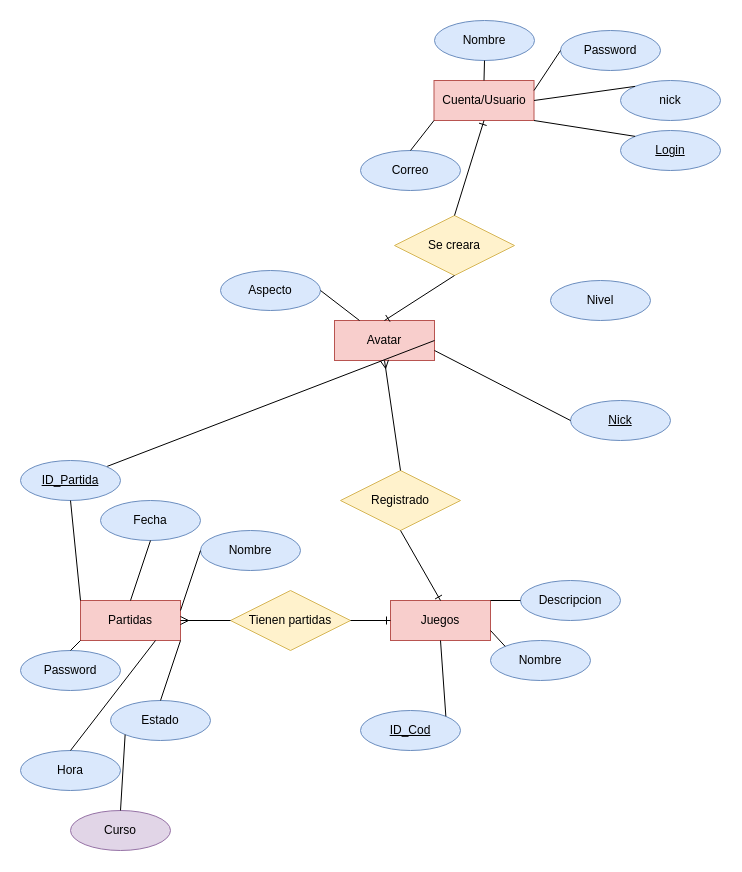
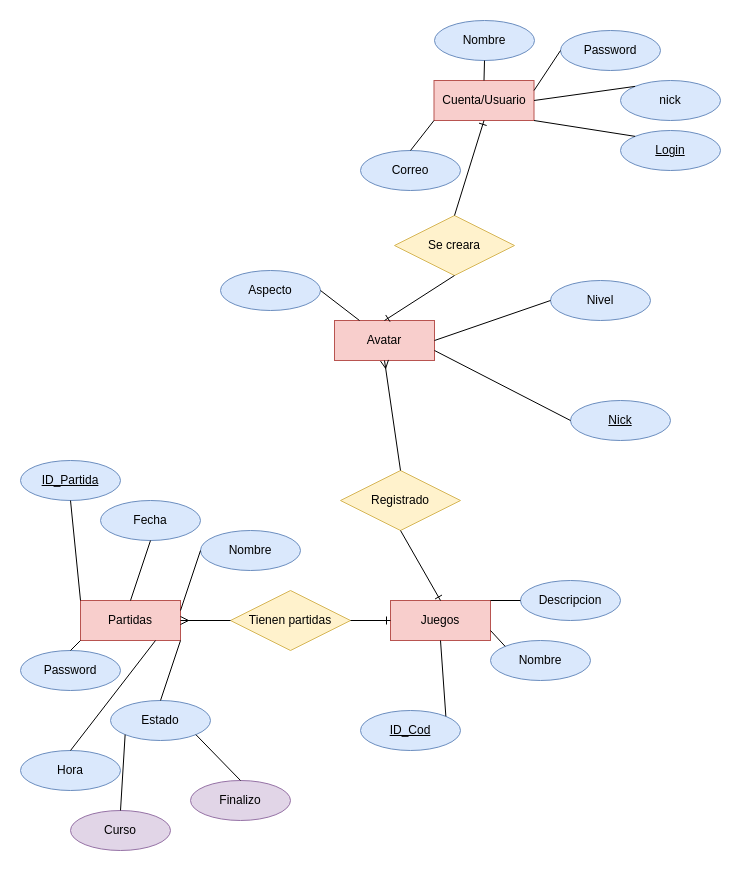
edge "Avatar" -- "ID_Partida": now "Avatar" -- "Nivel"
edge "Estado" -- "Finalizo": added
node "Finalizo": added
